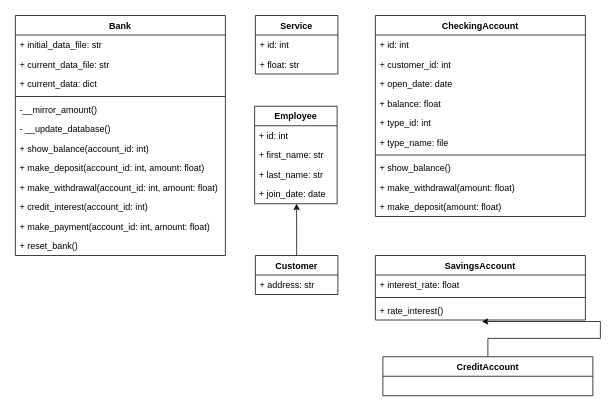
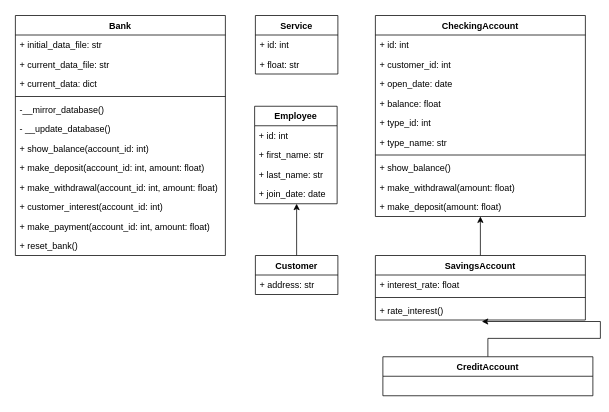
node "-__mirror_amount()": label "-__mirror_amount()" -> "-__mirror_database()"
node "+ type_name: file": label "+ type_name: file" -> "+ type_name: str"
node "+ credit_interest(account_id: int)": label "+ credit_interest(account_id: int)" -> "+ customer_interest(account_id: int)"
edge "SavingsAccount" -> "+ make_deposit(amount: float)": added
